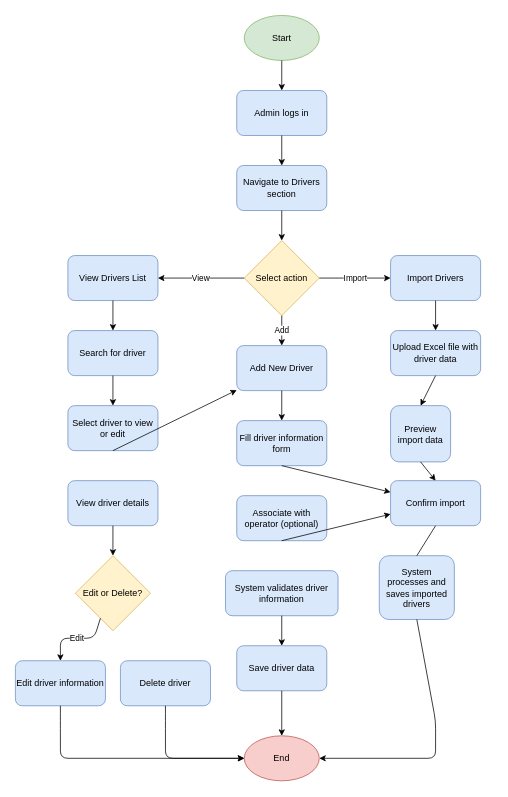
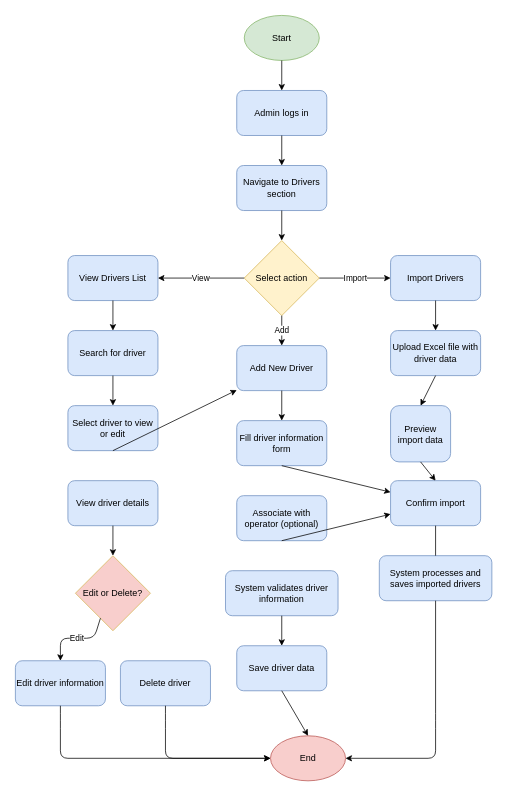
node "System processes and saves imported drivers": size 75x64 -> 113x45
node "Edit or Delete?": fillcolor #fff2cc -> #f8cecc
node "End": moved (282, 758) -> (308, 758)
